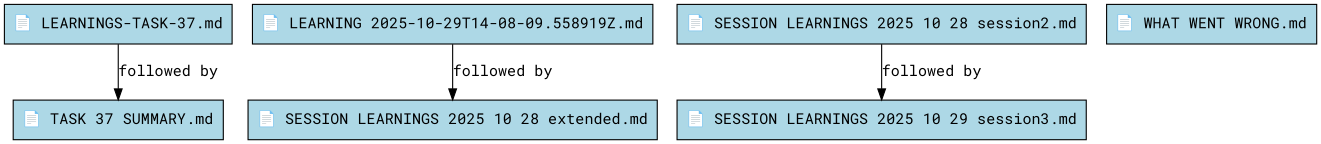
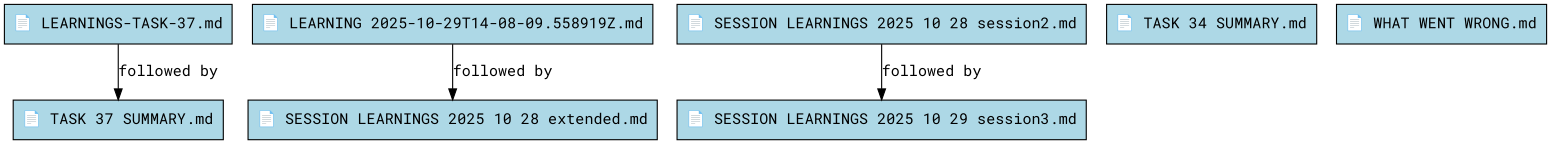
node "📄 TASK 34 SUMMARY.md": added
